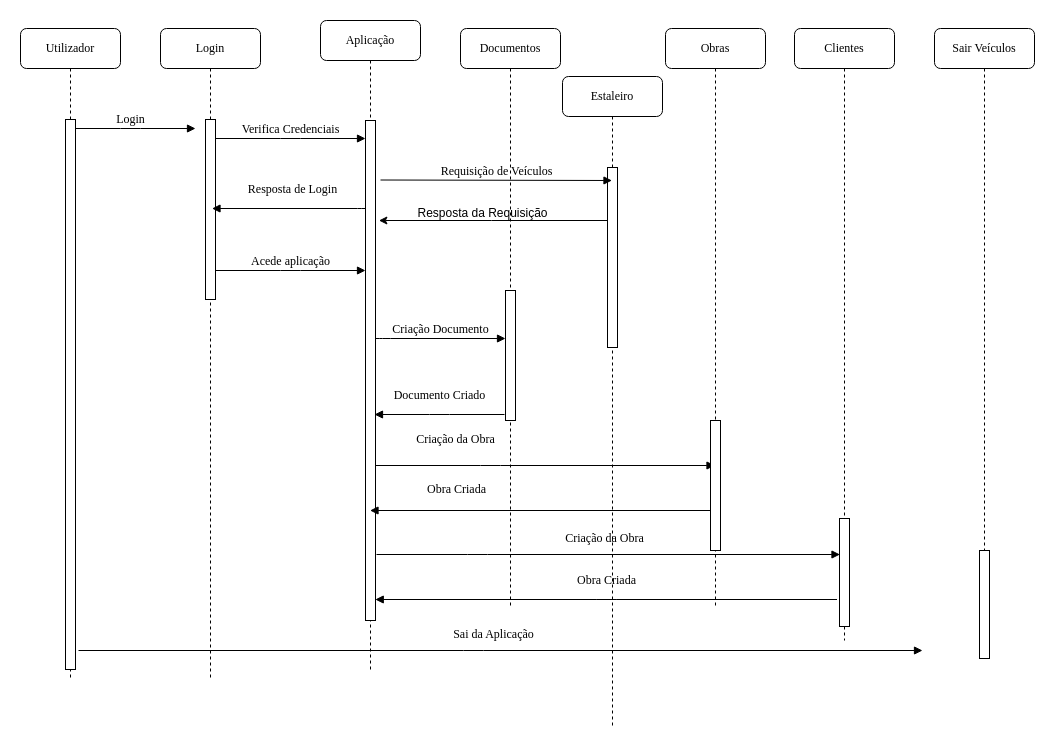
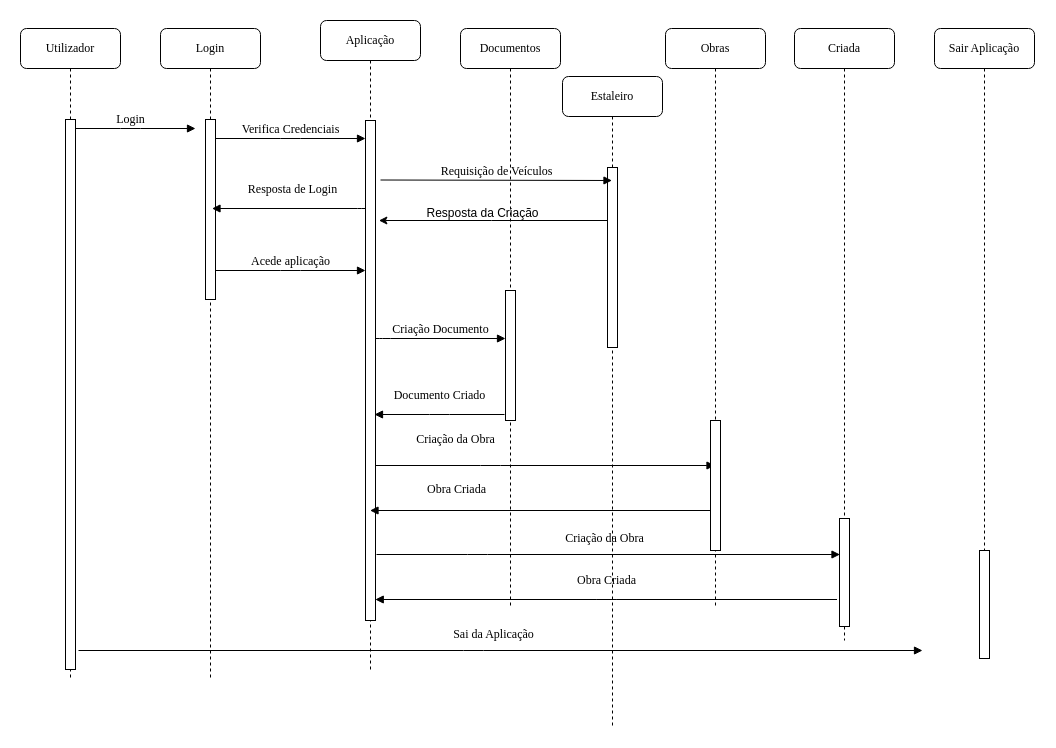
node "Clientes": label "Clientes" -> "Criada"
node "Sair Veículos": label "Sair Veículos" -> "Sair Aplicação"
node "Resposta da Requisição": label "Resposta da Requisição" -> "Resposta da Criação"
